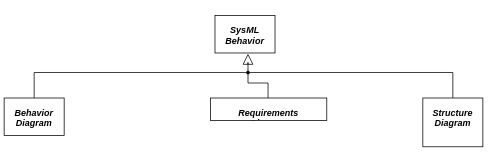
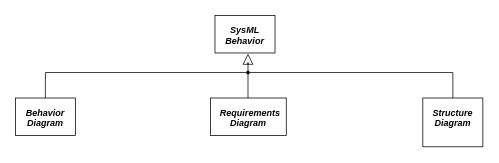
node "Requirements Diagram": size 116x23 -> 76x38
node "Behavior Diagram": moved (34, 117) -> (45, 117)
